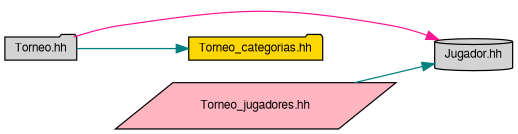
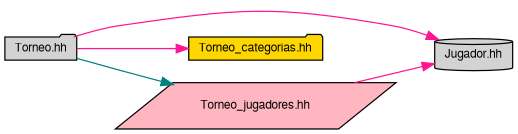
edge "Torneo.hh" -> "Torneo_categorias.hh": color teal -> deeppink
edge "Torneo.hh" -> "Torneo_jugadores.hh": added
edge "Torneo_jugadores.hh" -> "Jugador.hh": color teal -> deeppink
